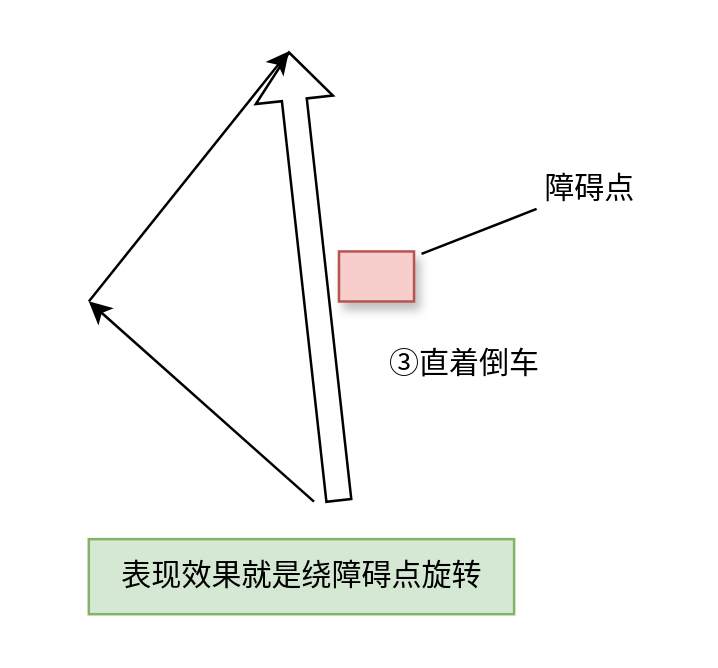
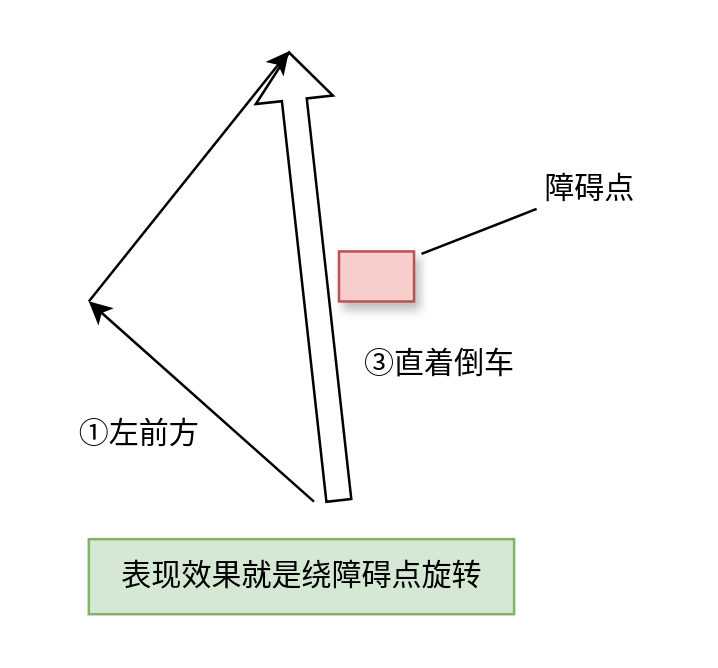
node "③直着倒车": moved (464, 364) -> (439, 364)
node "①左前方": added
